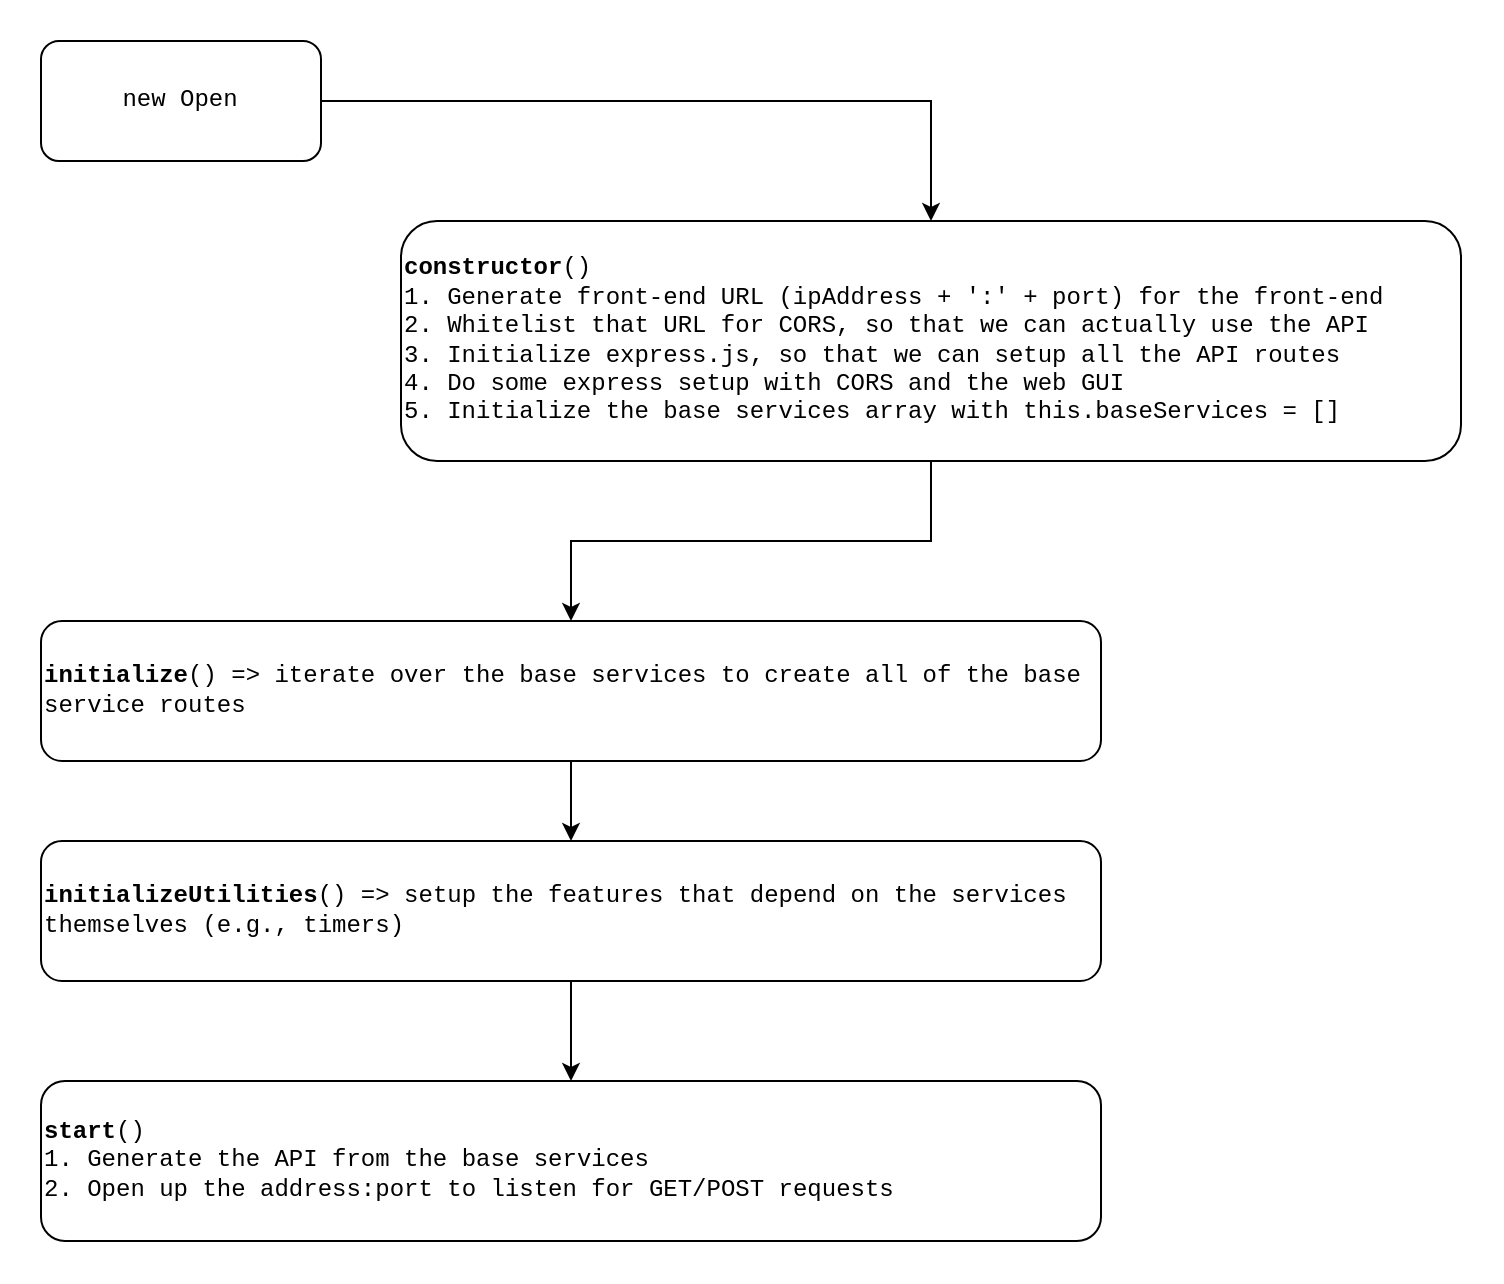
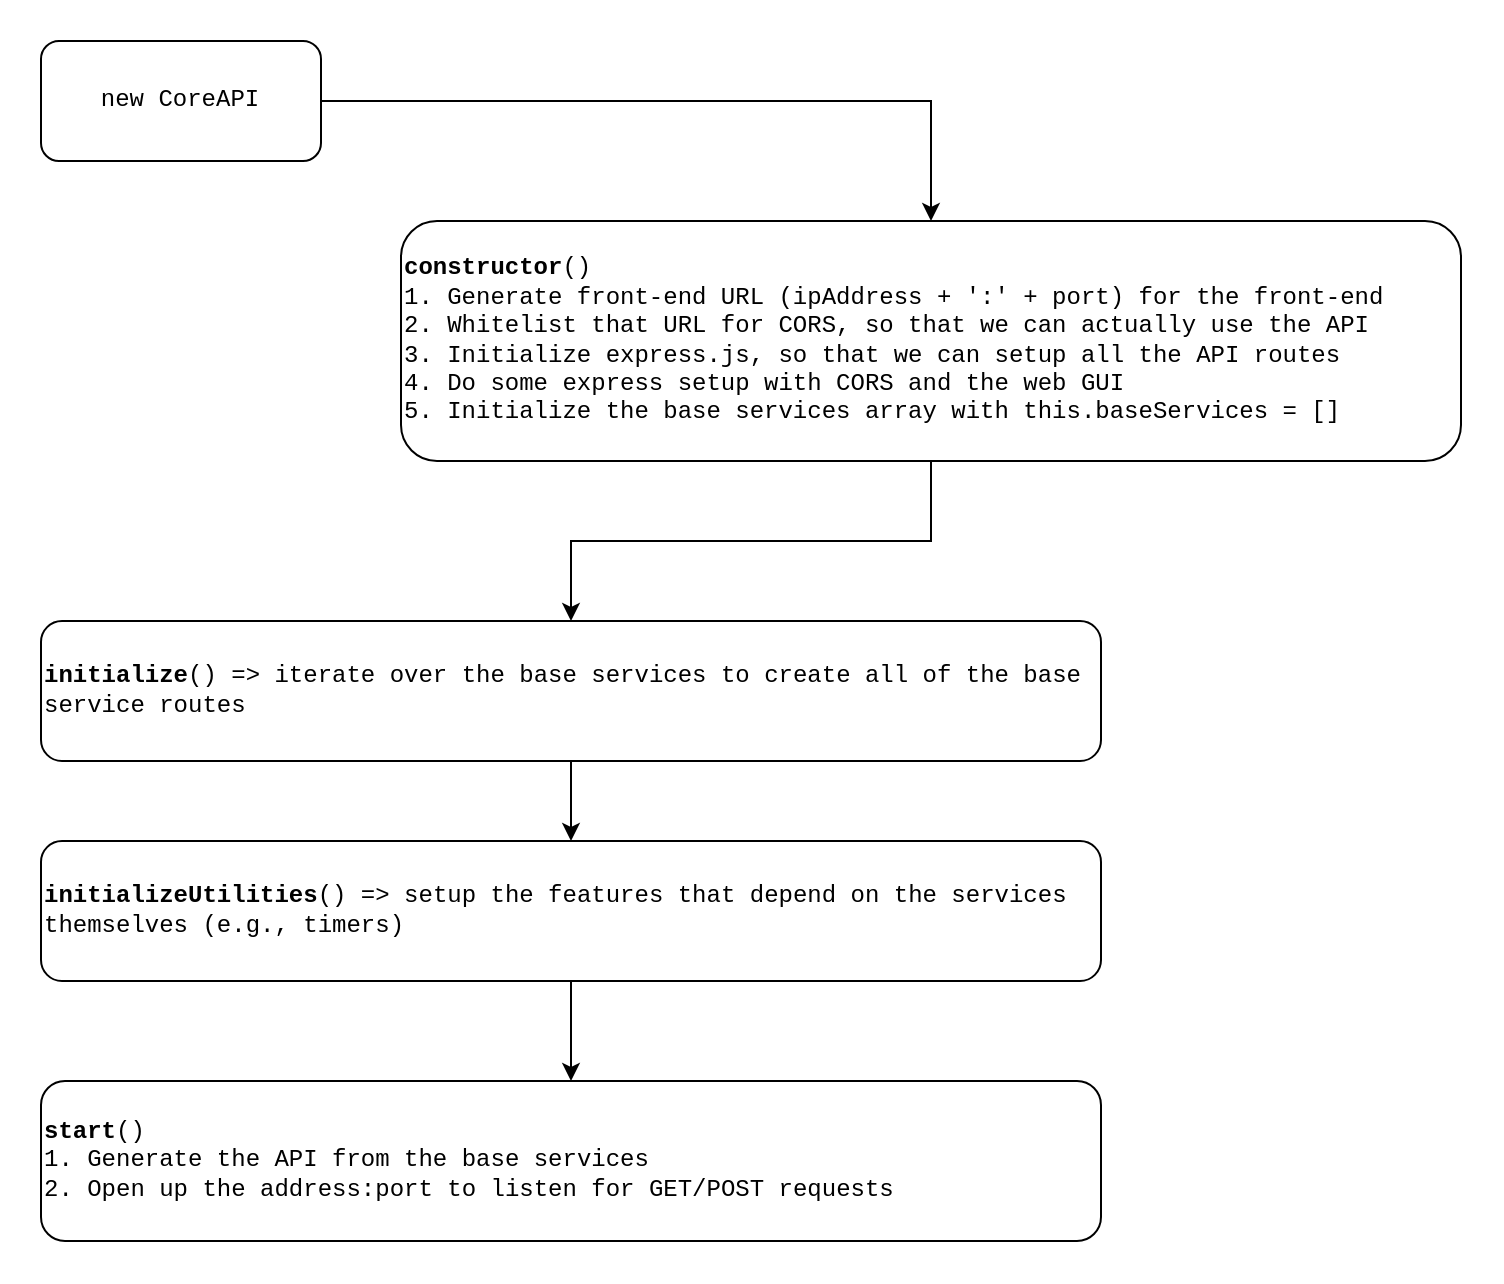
node "new Open": label "new Open" -> "new CoreAPI"
